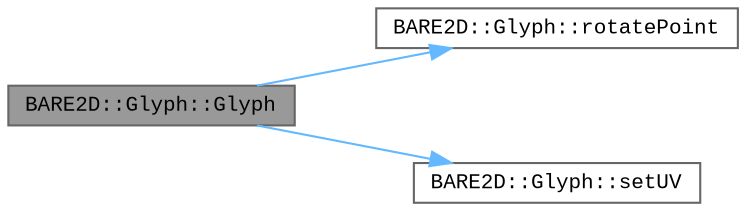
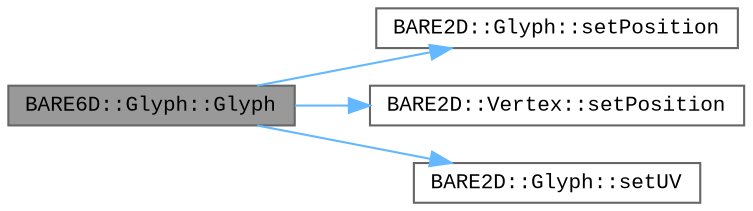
node "BARE2D::Glyph::rotatePoint": label "BARE2D::Glyph::rotatePoint" -> "BARE2D::Glyph::setPosition"
node "BARE2D::Glyph::Glyph": label "BARE2D::Glyph::Glyph" -> "BARE6D::Glyph::Glyph"
node "BARE2D::Vertex::setPosition": added
